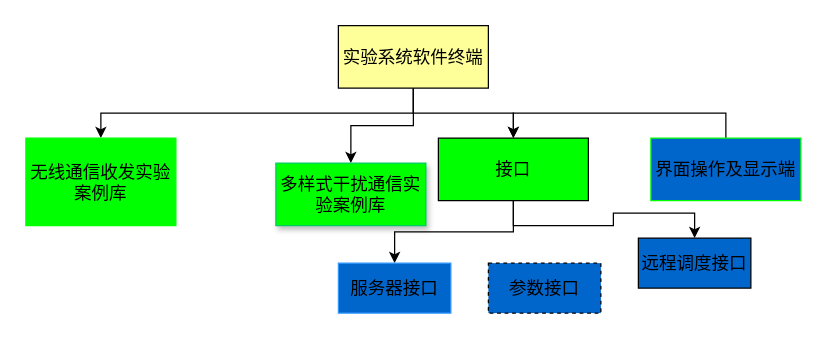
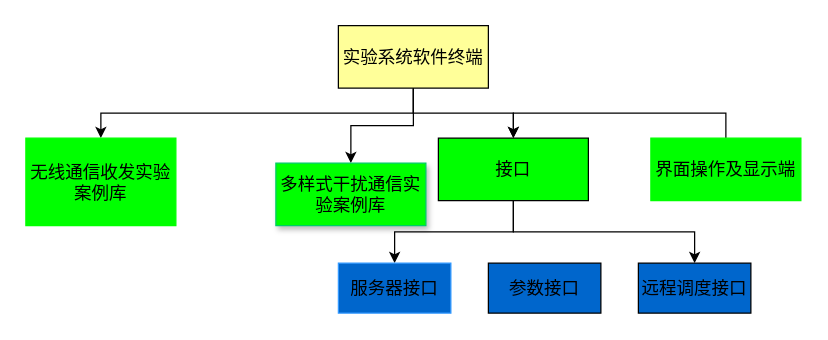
node "界面操作及显示端": fillcolor #0066cc -> #00ff00
node "远程调度接口": moved (694, 263) -> (694, 288)
node "参数接口": style dashed -> solid
